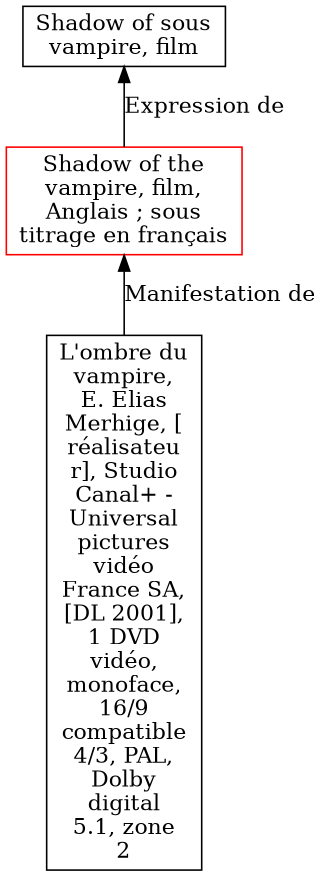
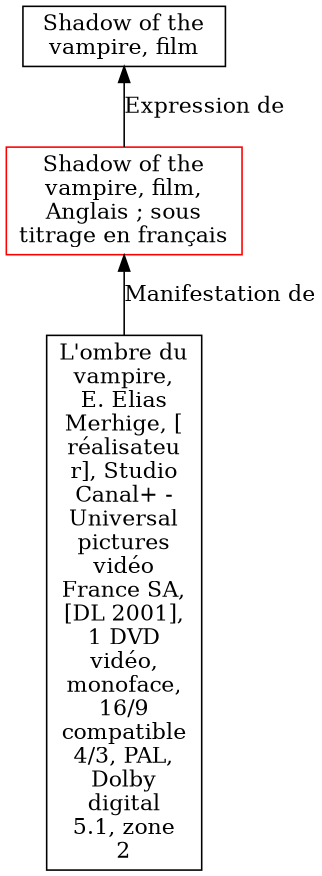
node "Shadow of sous vampire, film": label "Shadow of sous vampire, film" -> "Shadow of the vampire, film"
